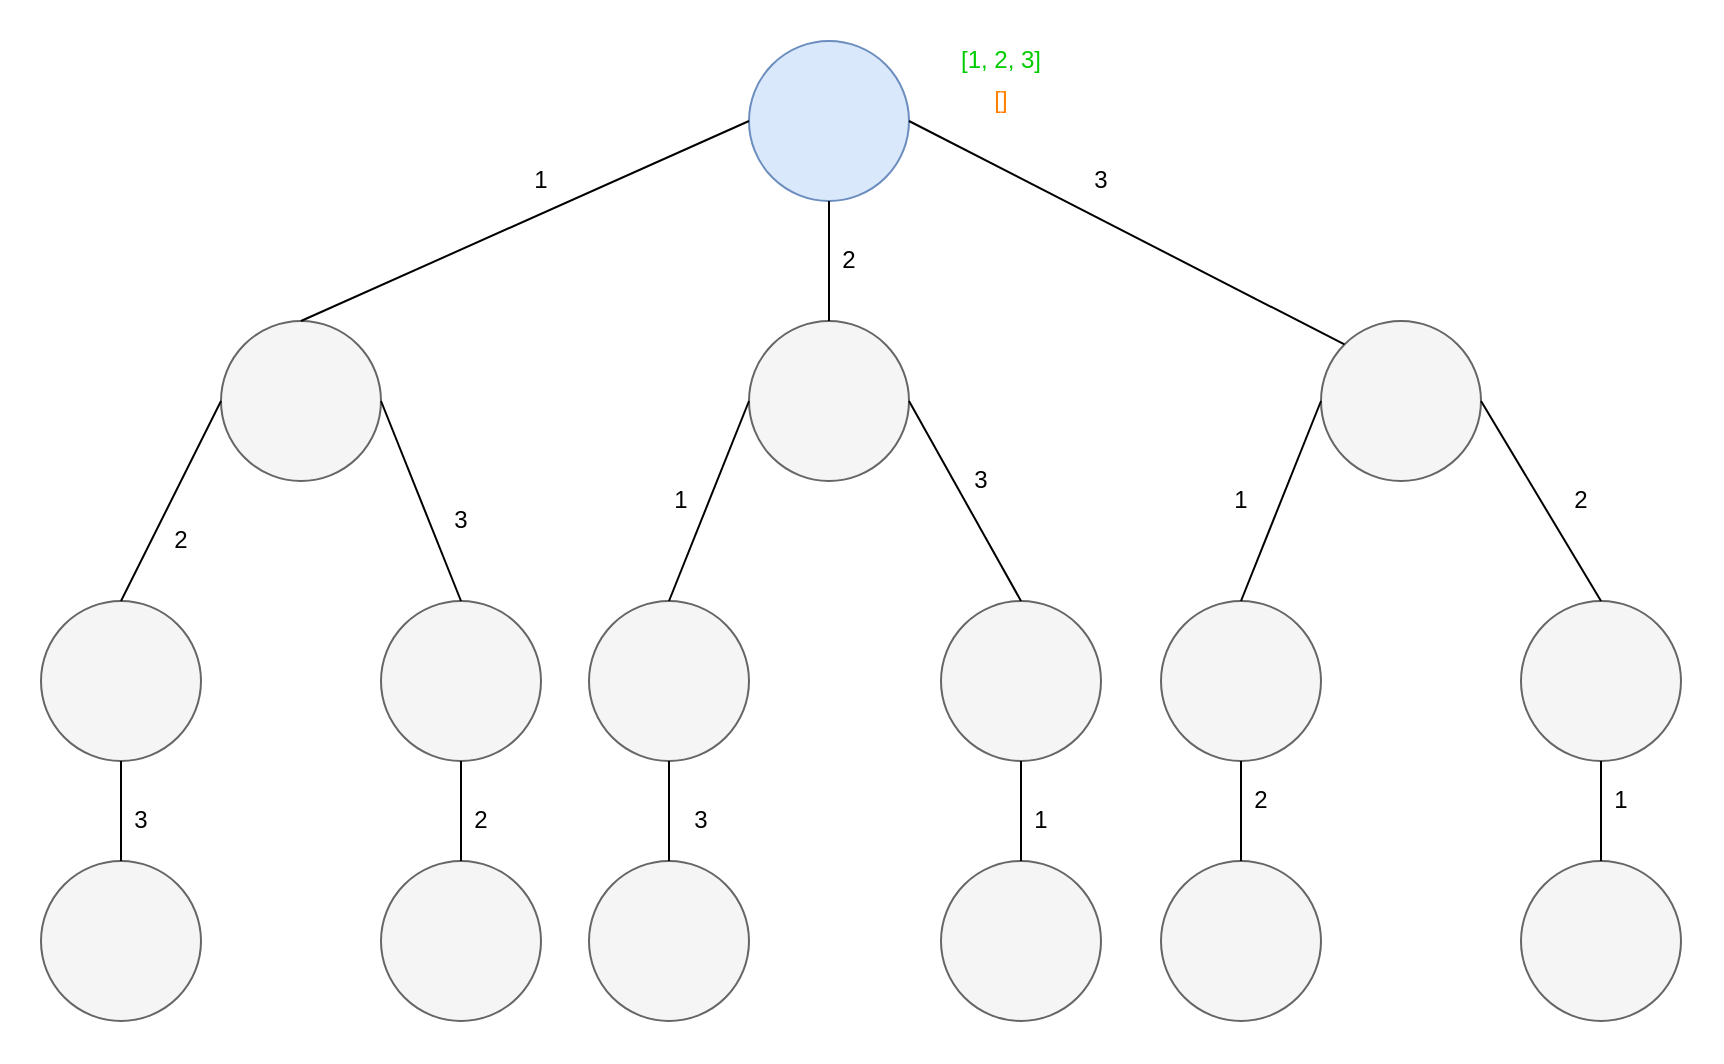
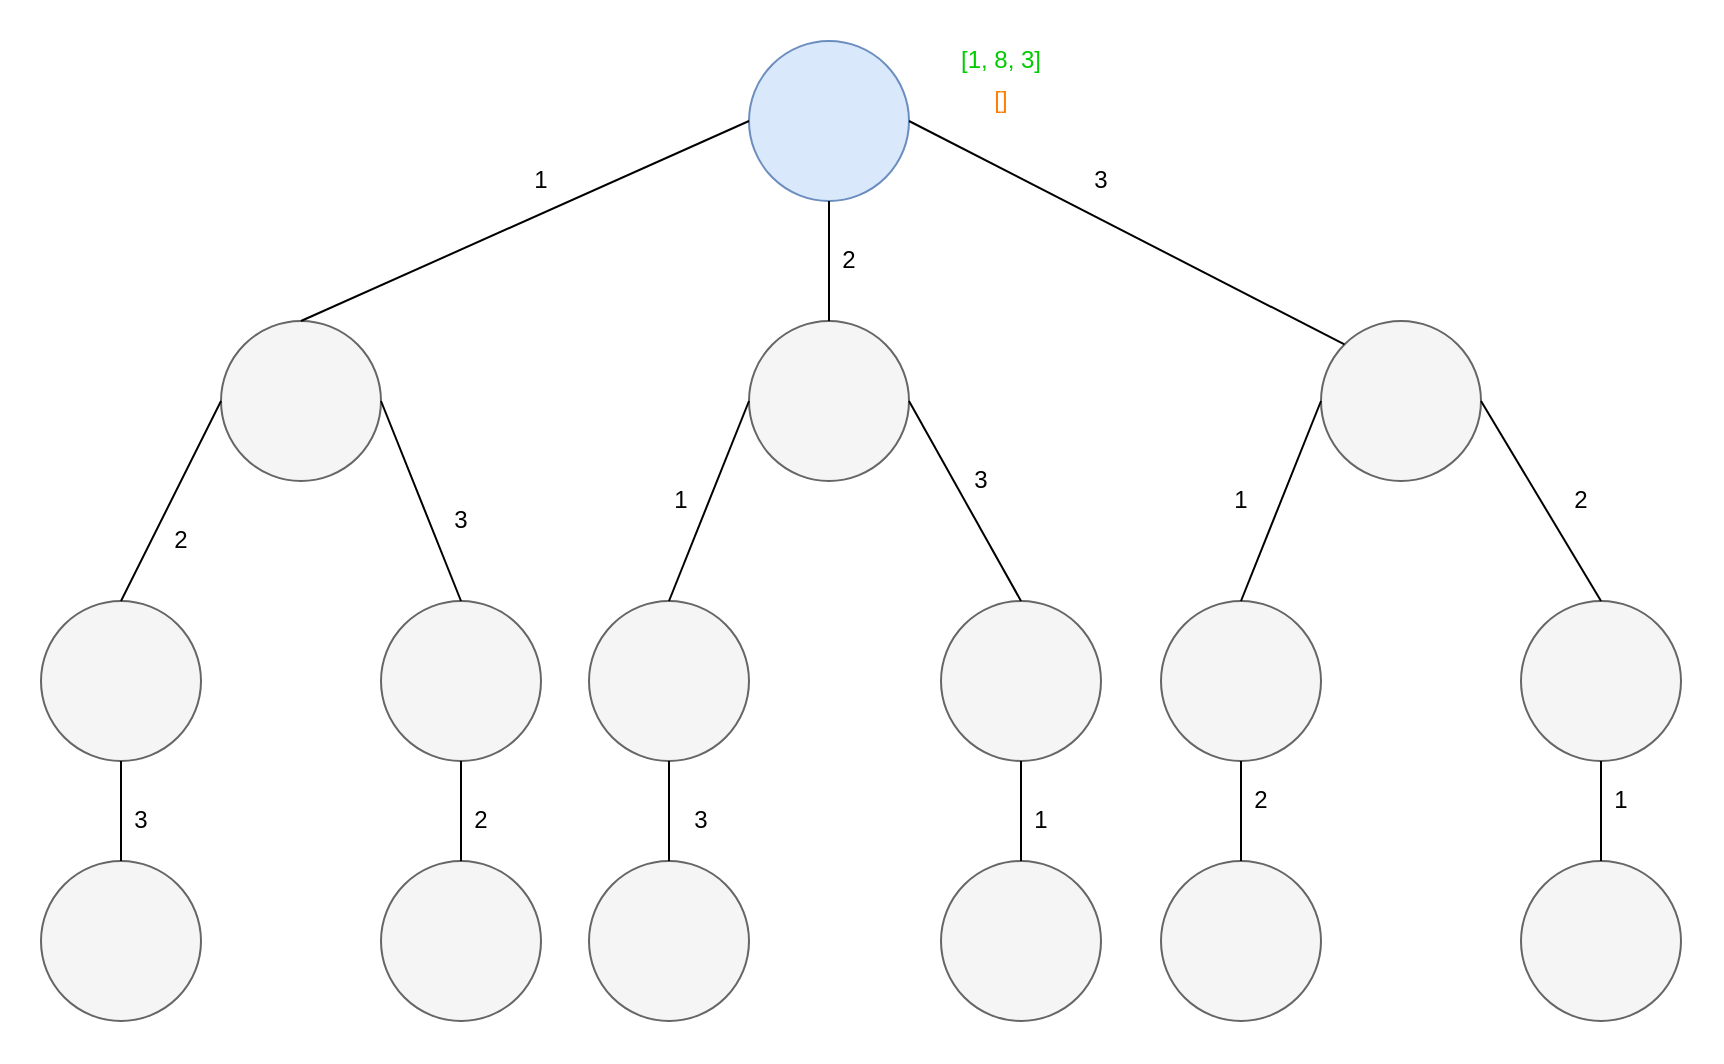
node "[1, 2, 3]": label "[1, 2, 3]" -> "[1, 8, 3]"
